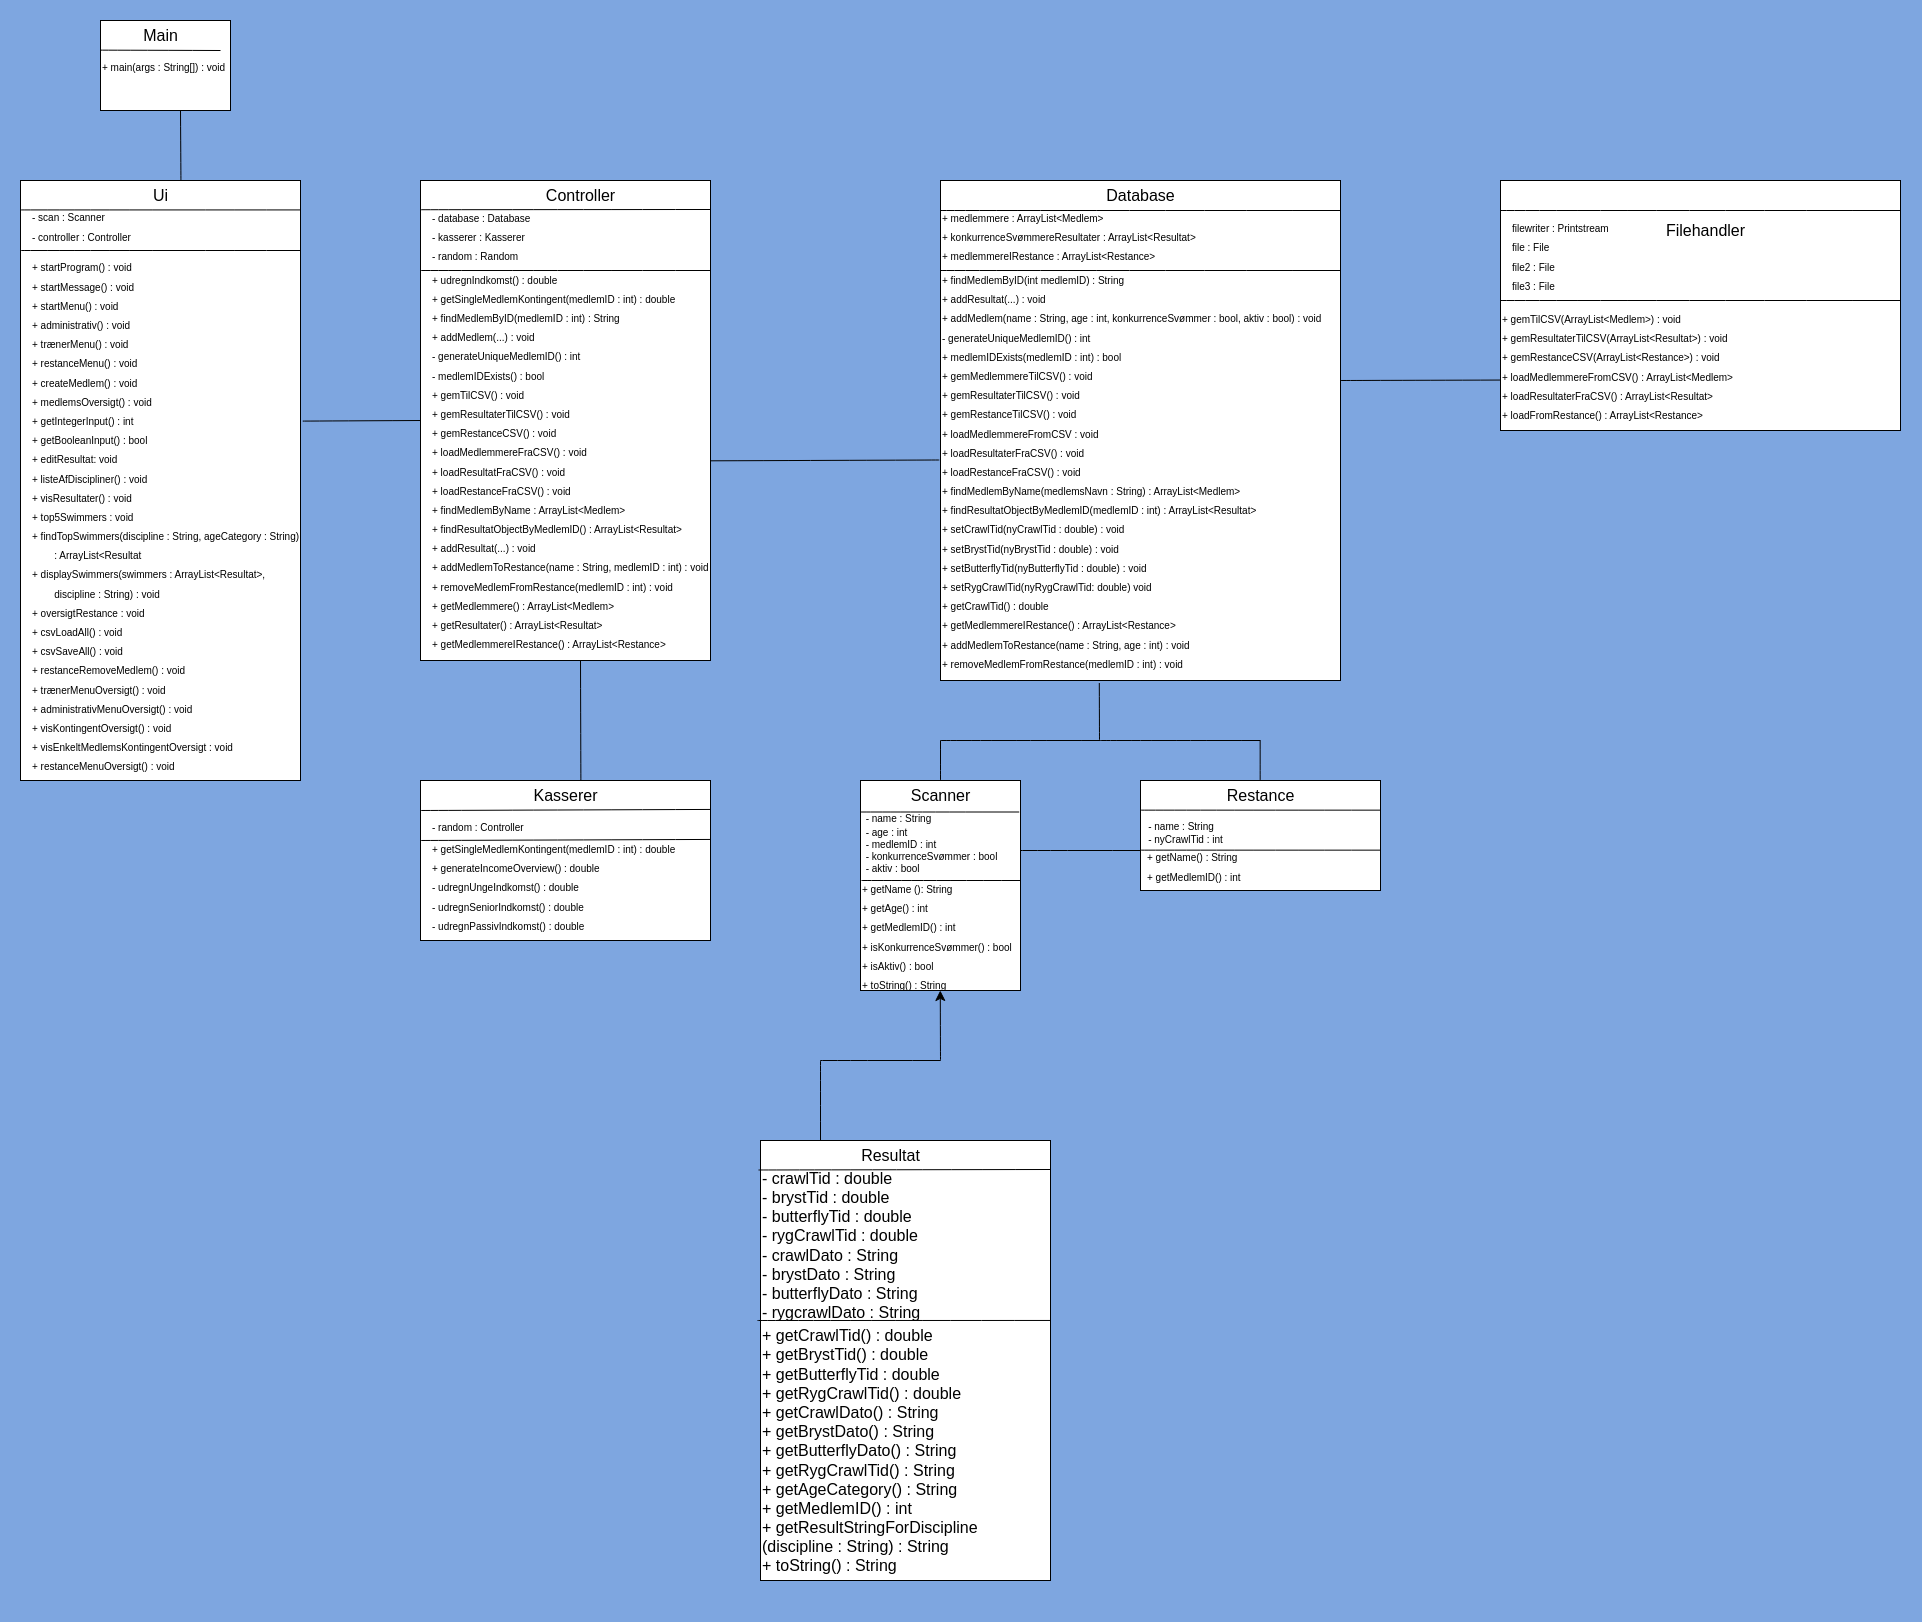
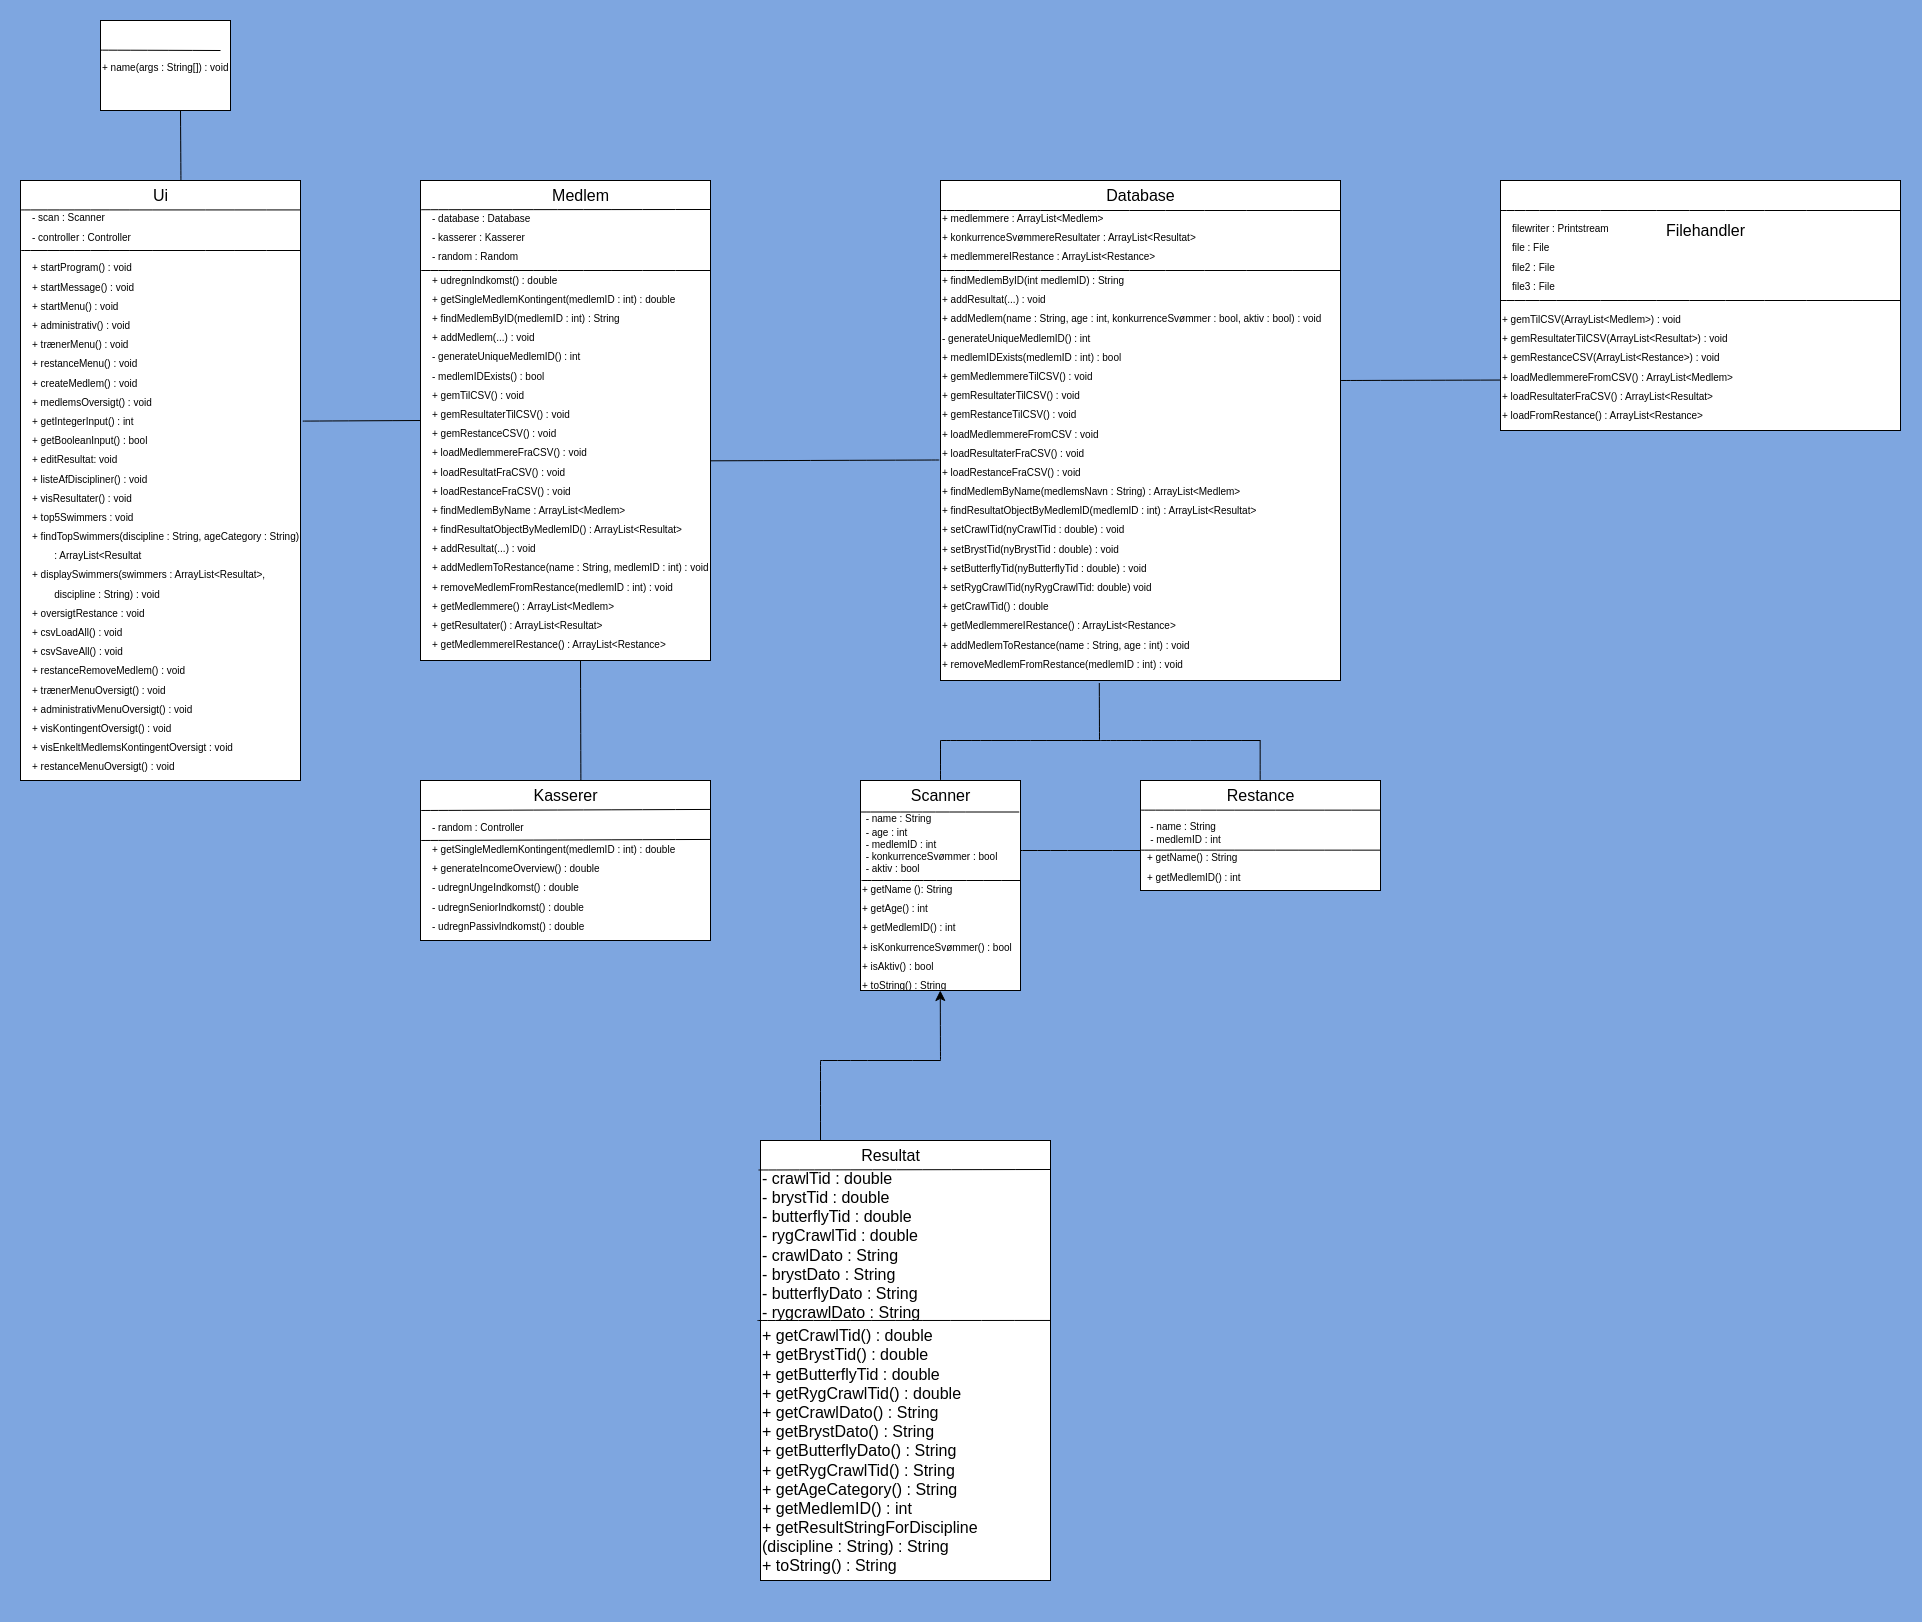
node "Main": removed
node "+ main(args : String[]) : void": label "+ main(args : String[]) : void" -> "+ name(args : String[]) : void"
node "Controller": label "Controller" -> "Medlem"
node "- name : String - nyCrawlTid : int": label "- name : String - nyCrawlTid : int" -> "- name : String - medlemID : int"
